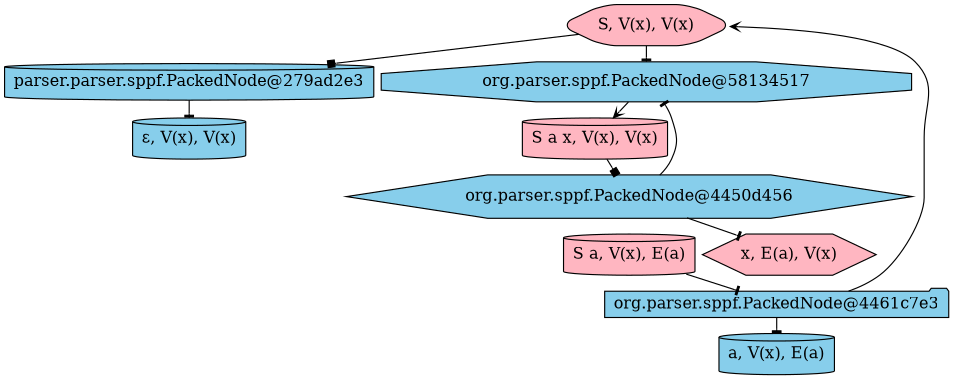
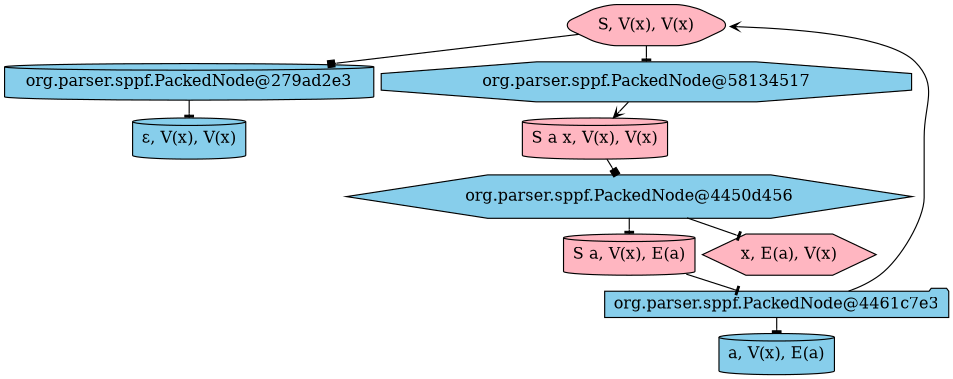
node "parser.parser.sppf.PackedNode@279ad2e3": label "parser.parser.sppf.PackedNode@279ad2e3" -> "org.parser.sppf.PackedNode@279ad2e3"
edge "org.parser.sppf.PackedNode@4450d456" -> "org.parser.sppf.PackedNode@58134517": now "org.parser.sppf.PackedNode@4450d456" -> "S a, V(x), E(a)"
